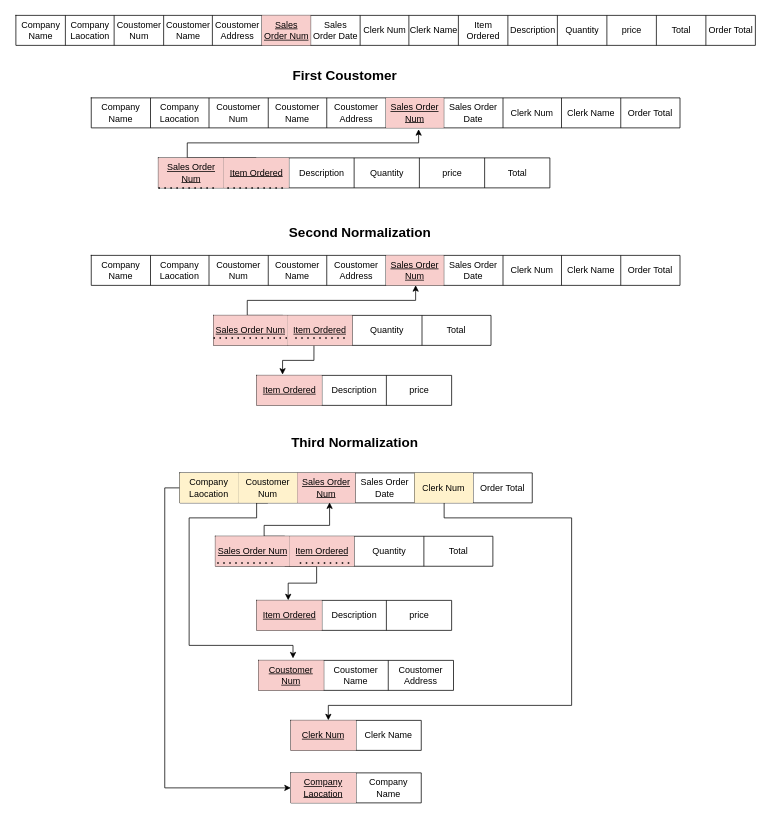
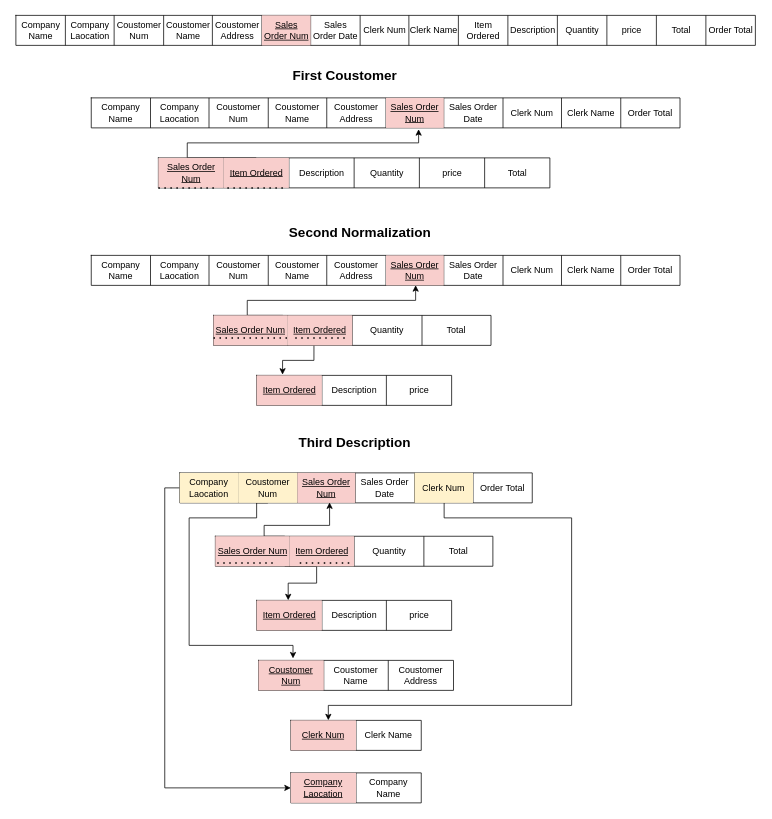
node "Third Normalization": label "Third Normalization" -> "Third Description"
